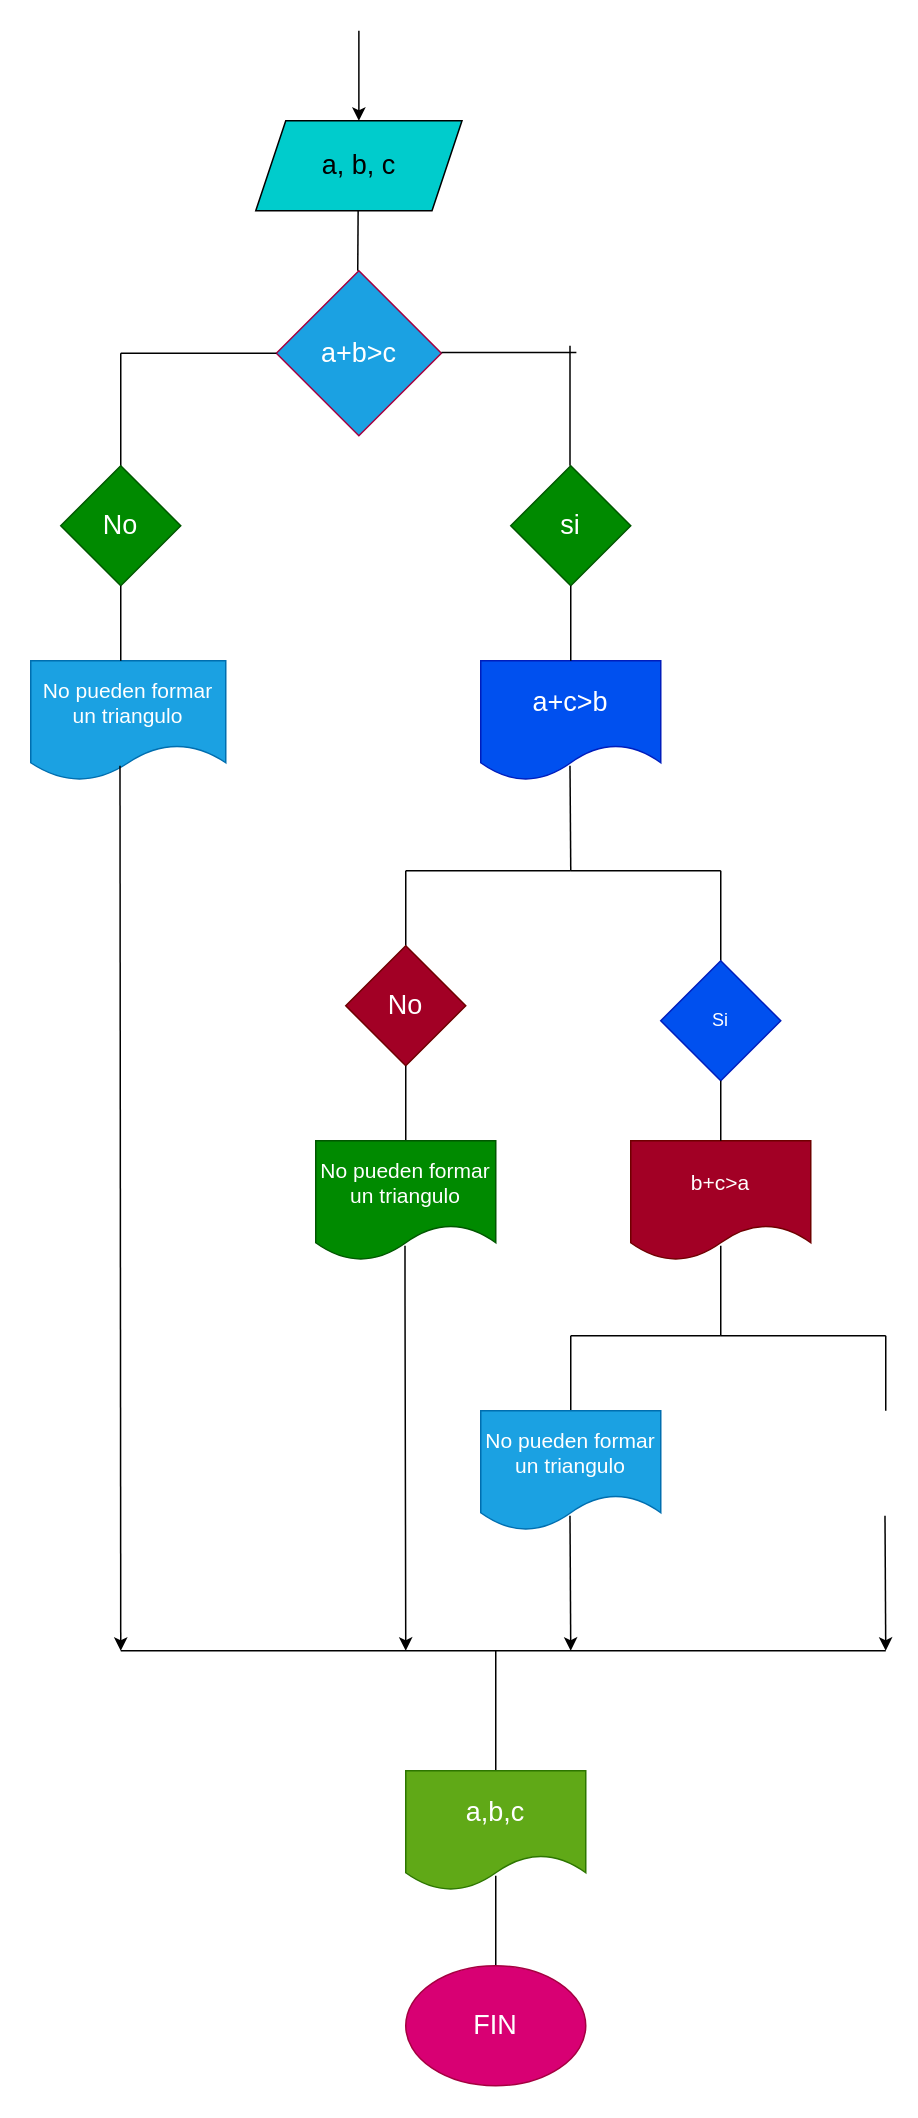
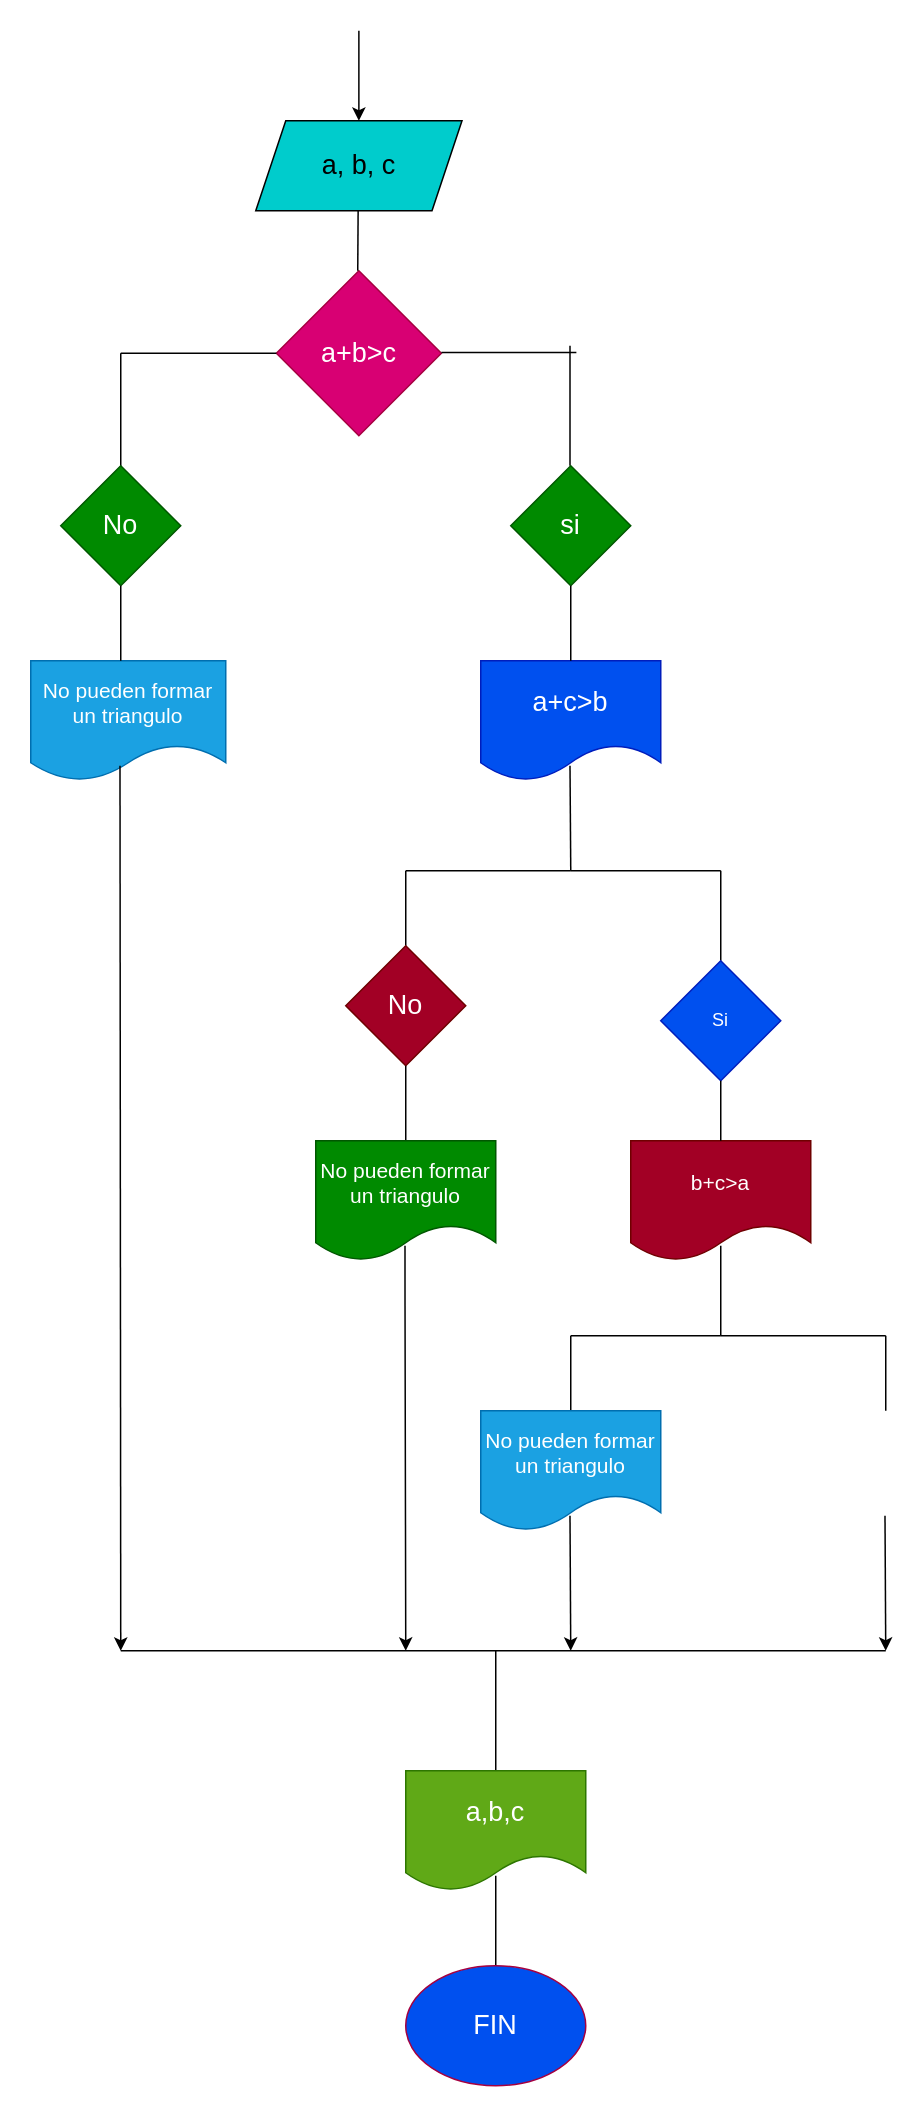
node "a+b>c": fillcolor #1ba1e2 -> #d80073
node "FIN": fillcolor #d80073 -> #0050ef
